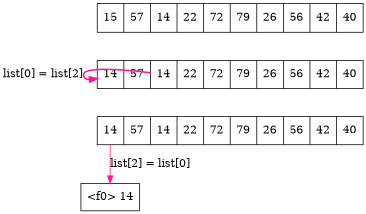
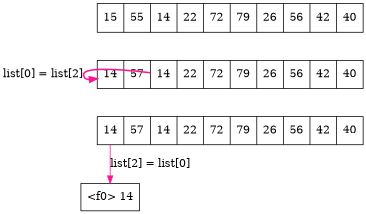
node "15": text "57" -> "55"
